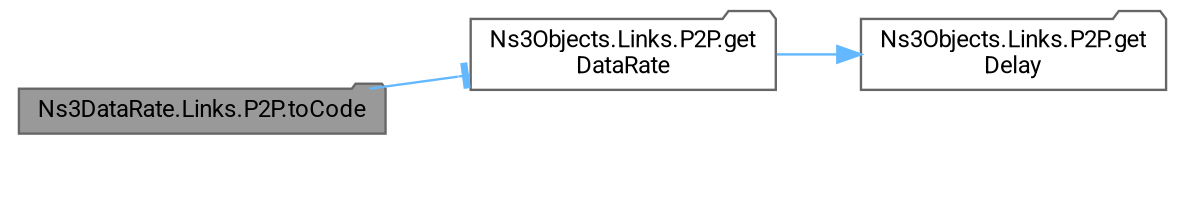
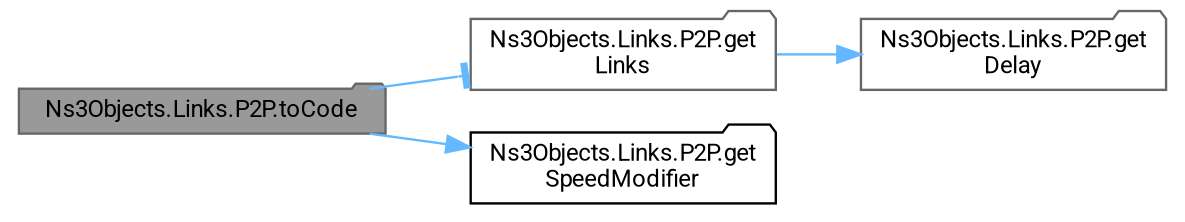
node "Ns3Objects.Links.P2P.get DataRate": label "Ns3Objects.Links.P2P.get DataRate" -> "Ns3Objects.Links.P2P.get Links"
node "Ns3DataRate.Links.P2P.toCode": label "Ns3DataRate.Links.P2P.toCode" -> "Ns3Objects.Links.P2P.toCode"
node "Ns3Objects.Links.P2P.get SpeedModifier": added
